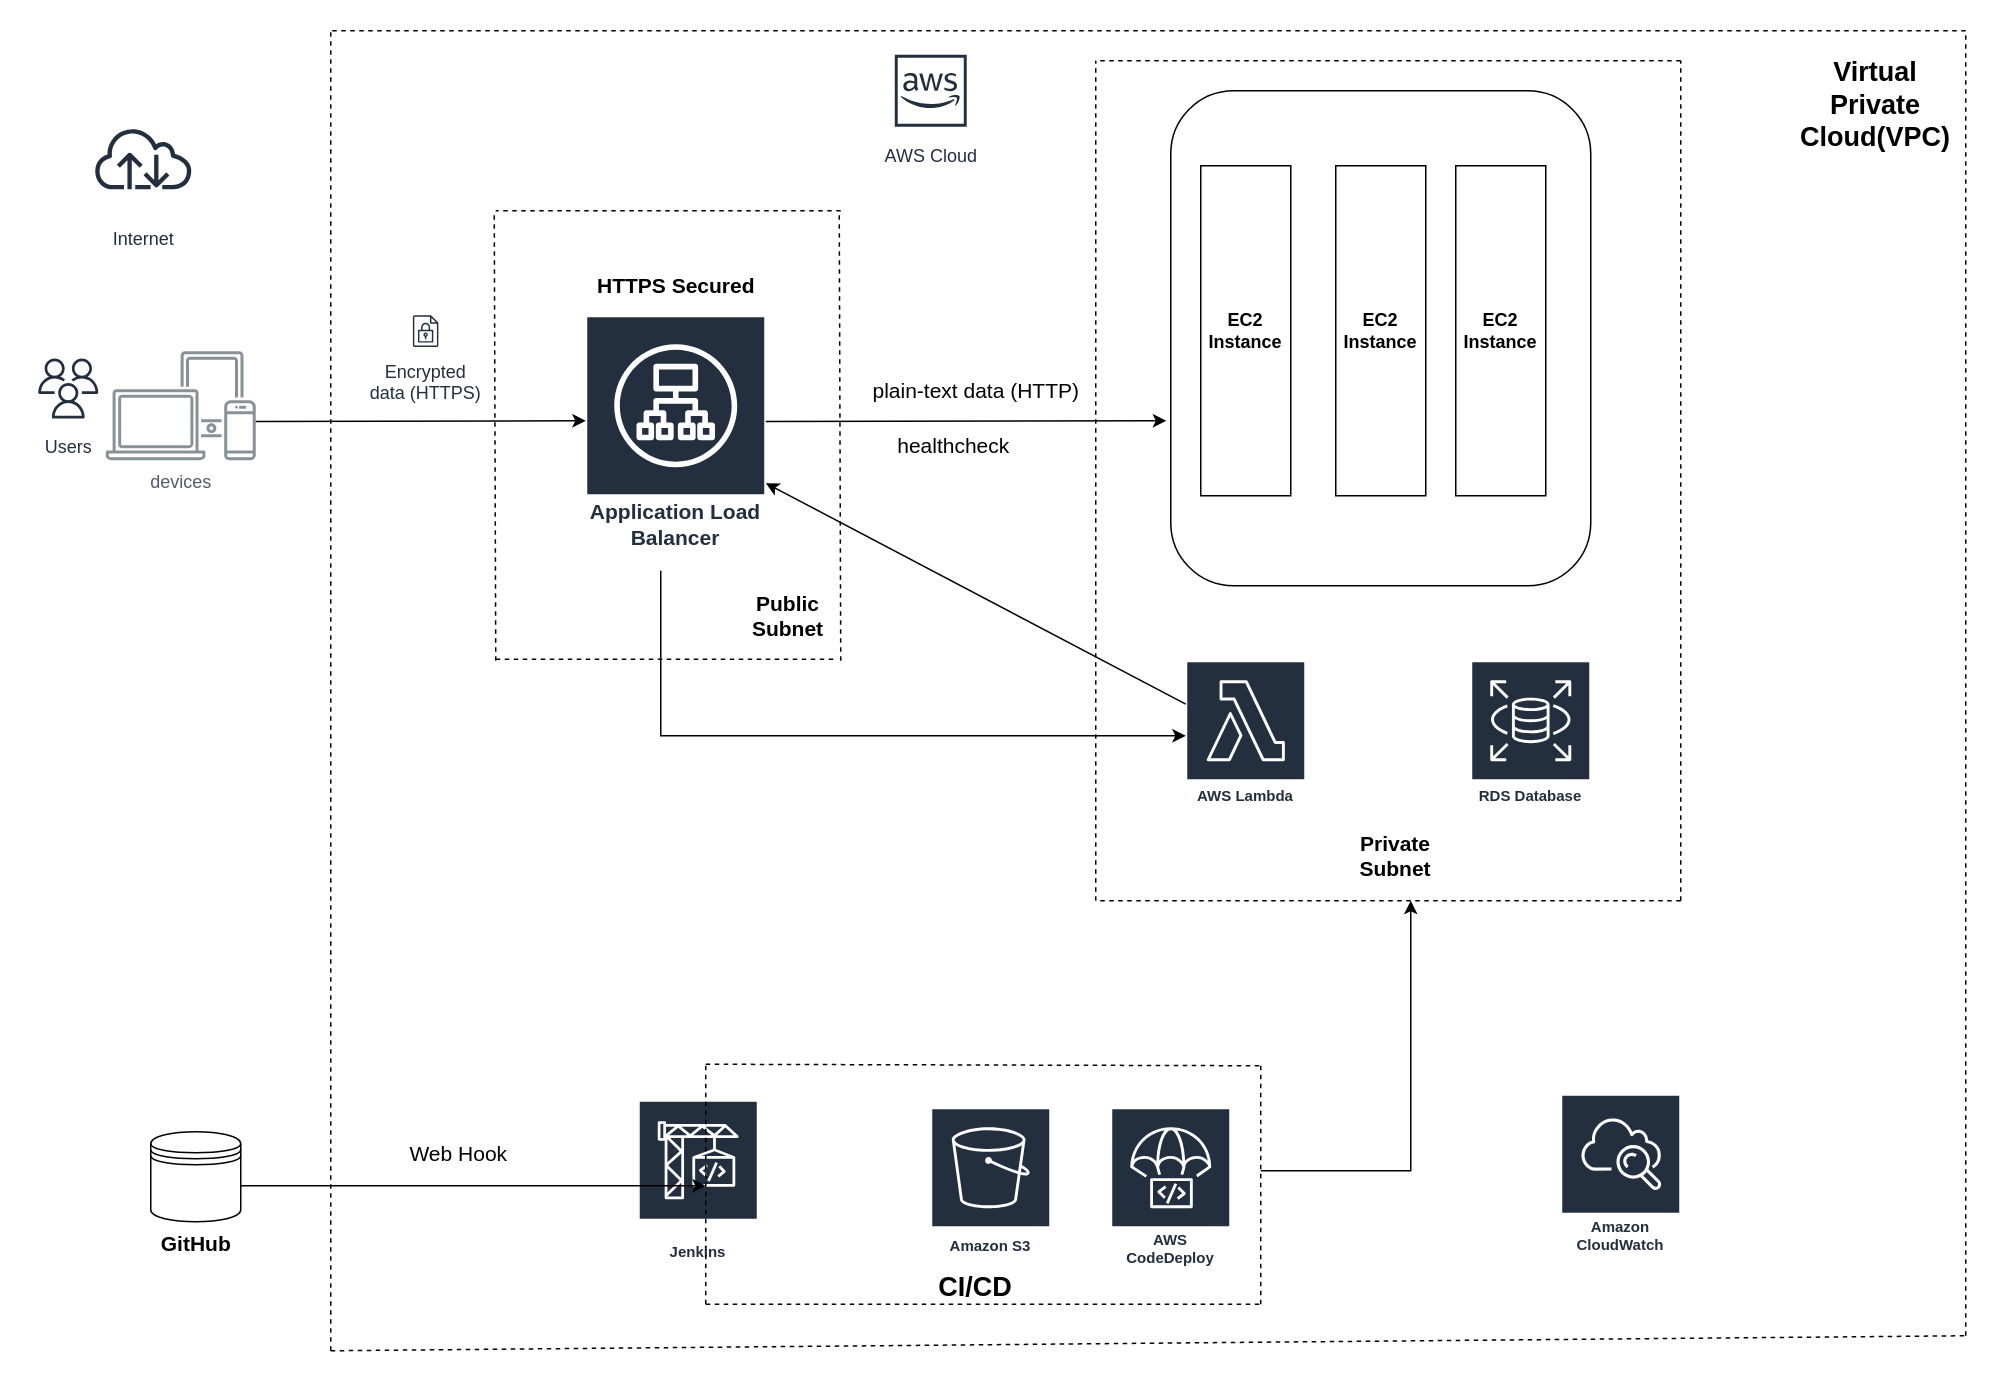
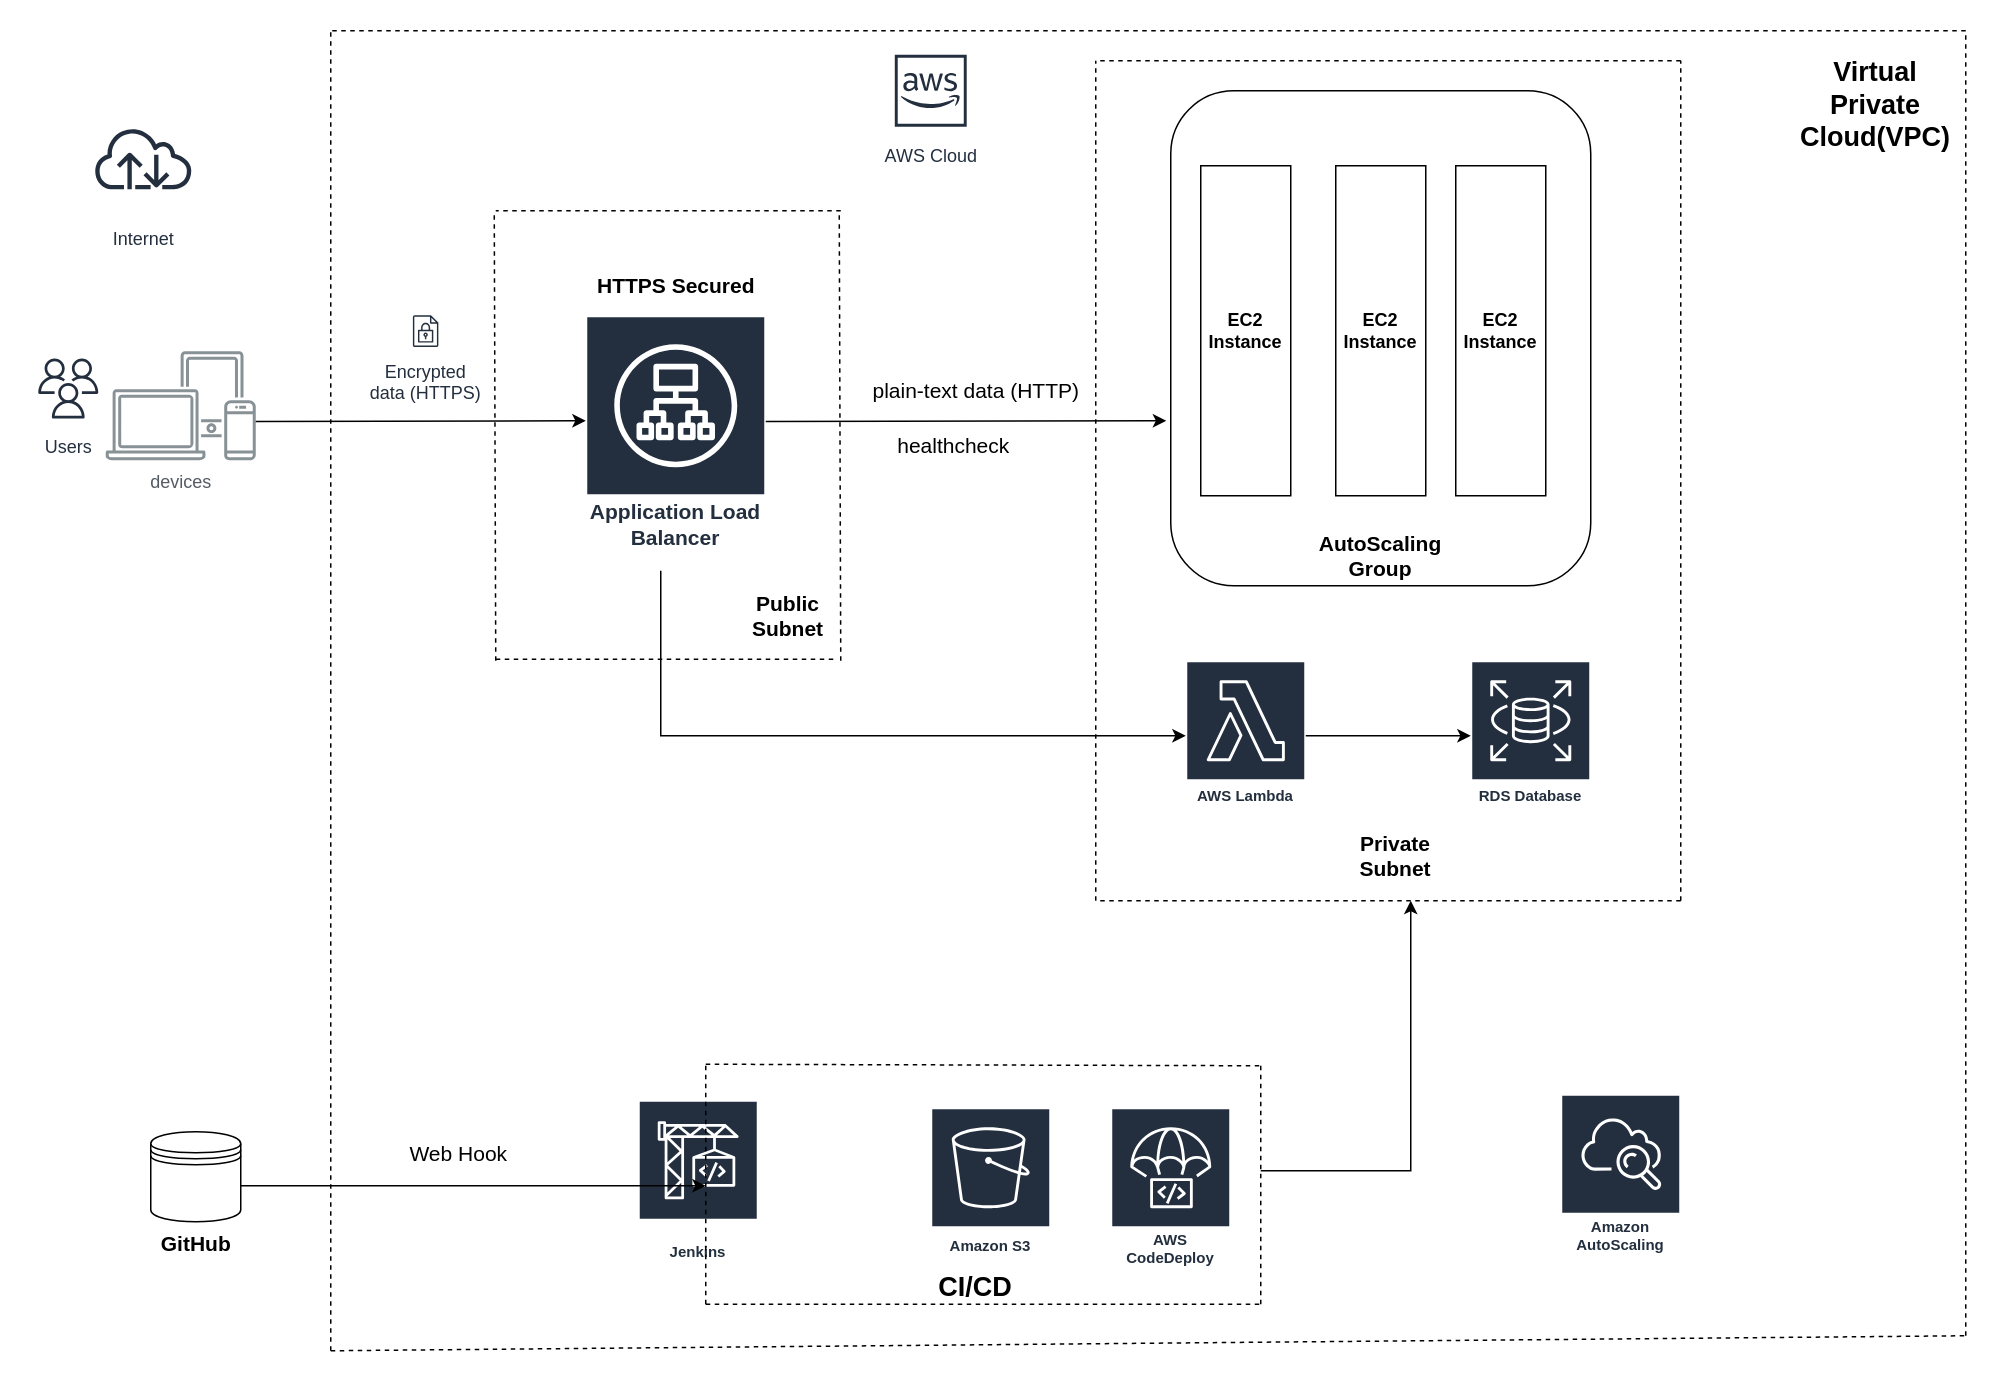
node "AutoScaling Group": added
edge "AWS Lambda" -> "Application Load Balancer": now "AWS Lambda" -> "RDS Database"
node "Amazon CloudWatch": label "Amazon CloudWatch" -> "Amazon AutoScaling"
